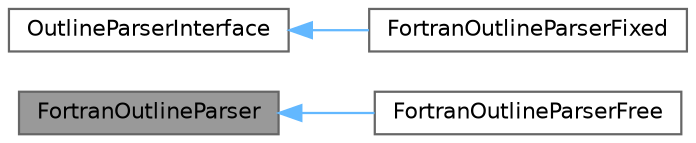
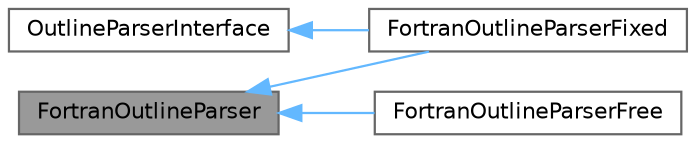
edge "FortranOutlineParserFixed" -> "FortranOutlineParser": added
